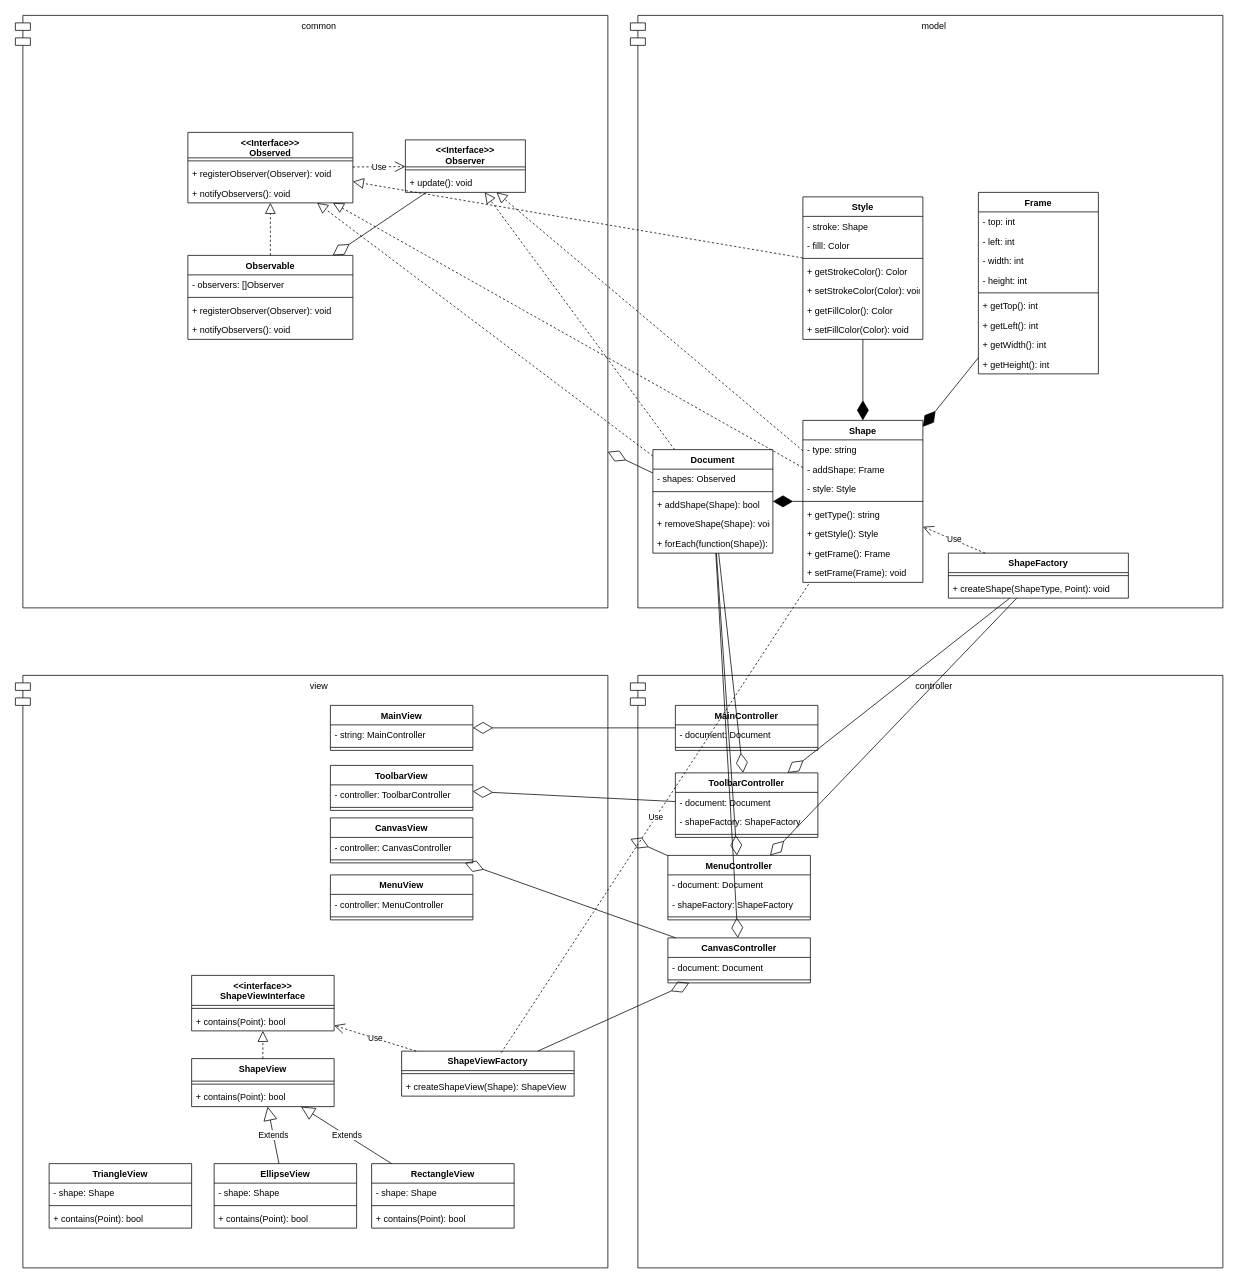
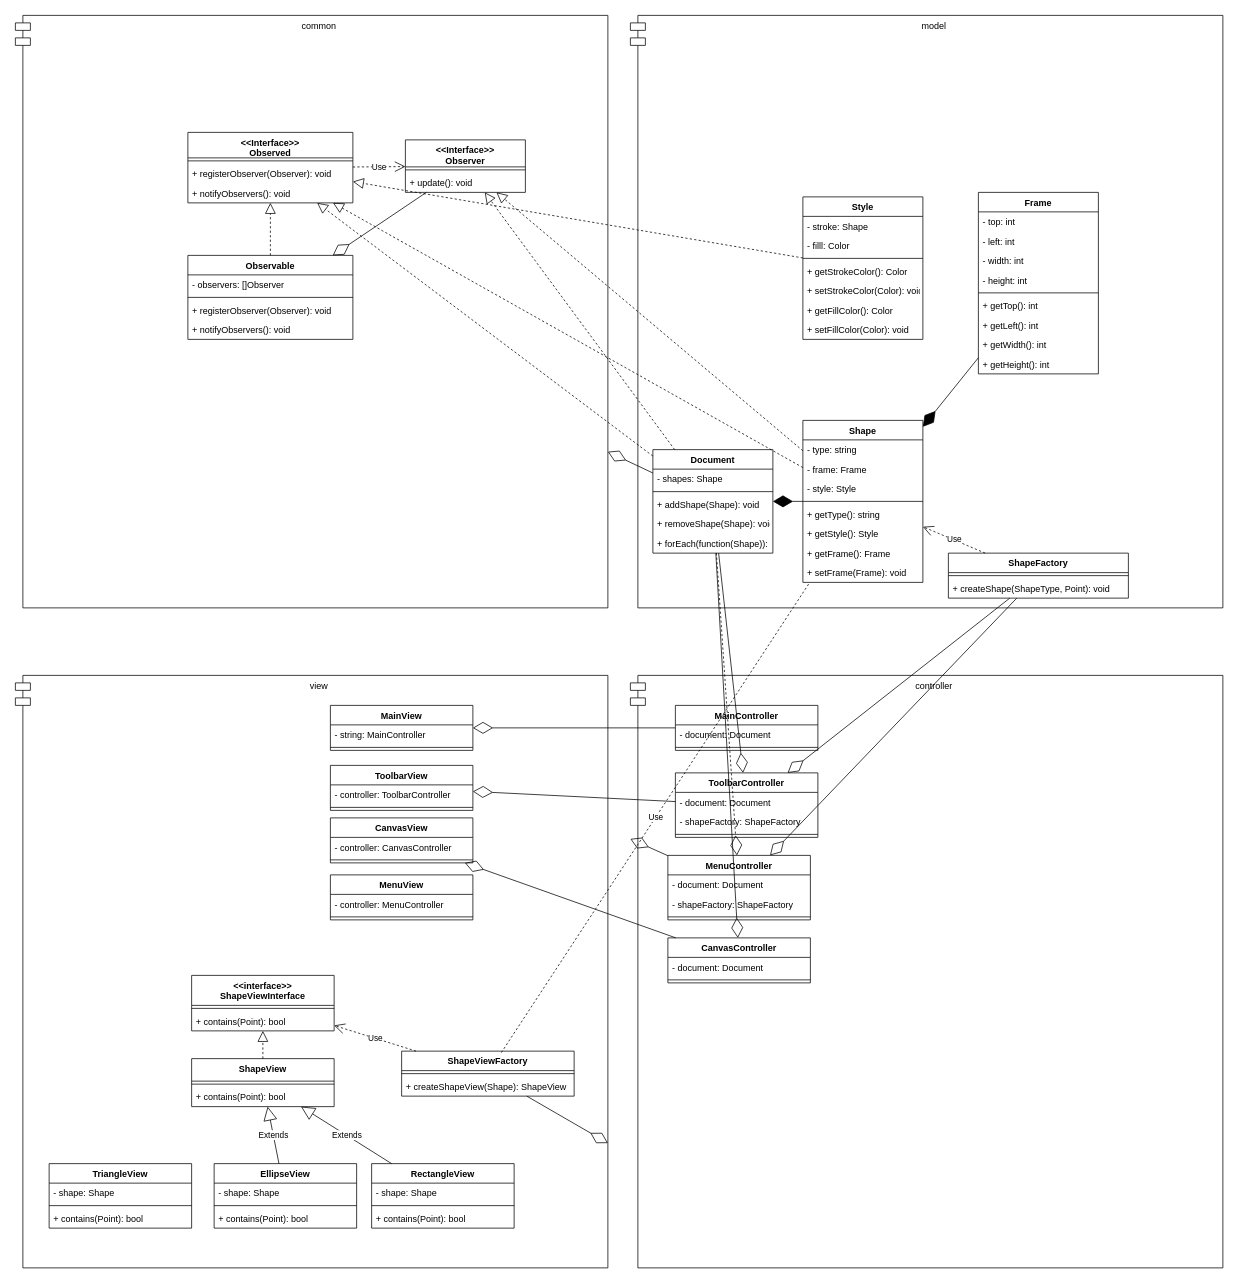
edge "Style" -> "Shape": removed
node "- addShape: Frame": label "- addShape: Frame" -> "- frame: Frame"
node "- shapes: Observed": label "- shapes: Observed" -> "- shapes: Shape"
node "+ addShape(Shape): bool": label "+ addShape(Shape): bool" -> "+ addShape(Shape): void"
edge "Document" -> "MenuController": style solid -> dashed
edge "ShapeViewFactory" -> "CanvasController": now "ShapeViewFactory" -> "view"
